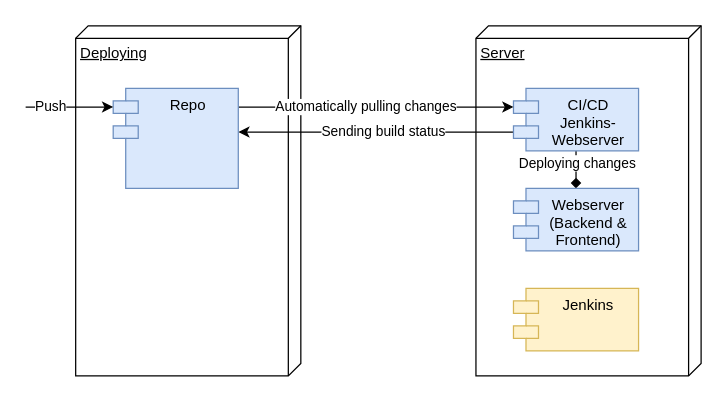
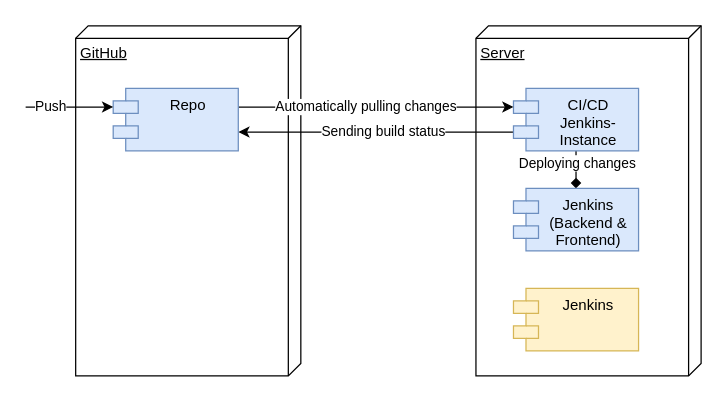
node "Deploying": label "Deploying" -> "GitHub"
node "CI/CD Jenkins- Webserver": label "CI/CD Jenkins- Webserver" -> "CI/CD Jenkins- Instance"
node "Repo": size 125x100 -> 125x63
node "Webserver (Backend & Frontend)": label "Webserver (Backend & Frontend)" -> "Jenkins (Backend & Frontend)"
